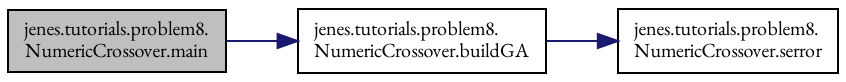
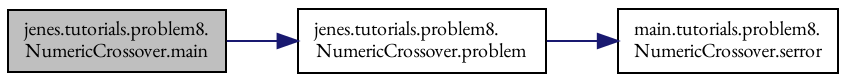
node "jenes.tutorials.problem8. NumericCrossover.buildGA": label "jenes.tutorials.problem8. NumericCrossover.buildGA" -> "jenes.tutorials.problem8. NumericCrossover.problem"
node "jenes.tutorials.problem8. NumericCrossover.serror": label "jenes.tutorials.problem8. NumericCrossover.serror" -> "main.tutorials.problem8. NumericCrossover.serror"
